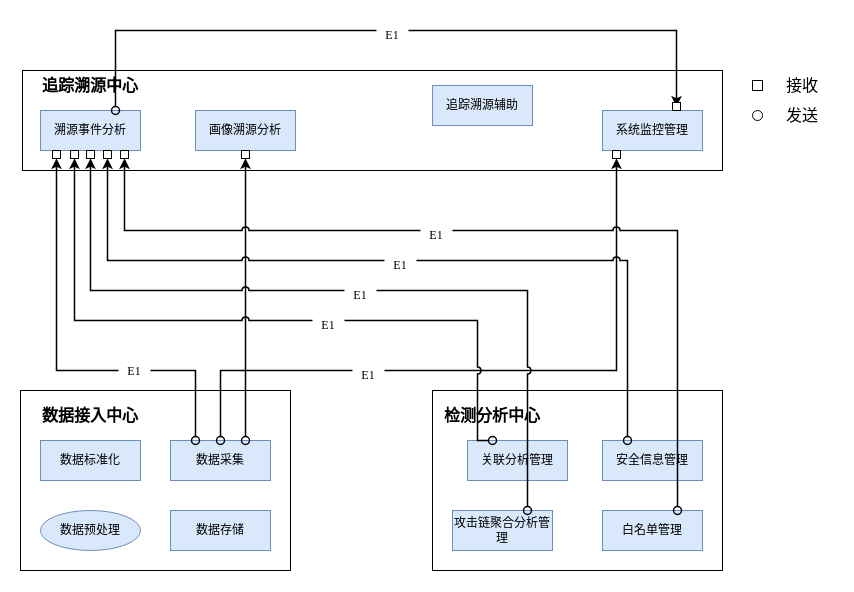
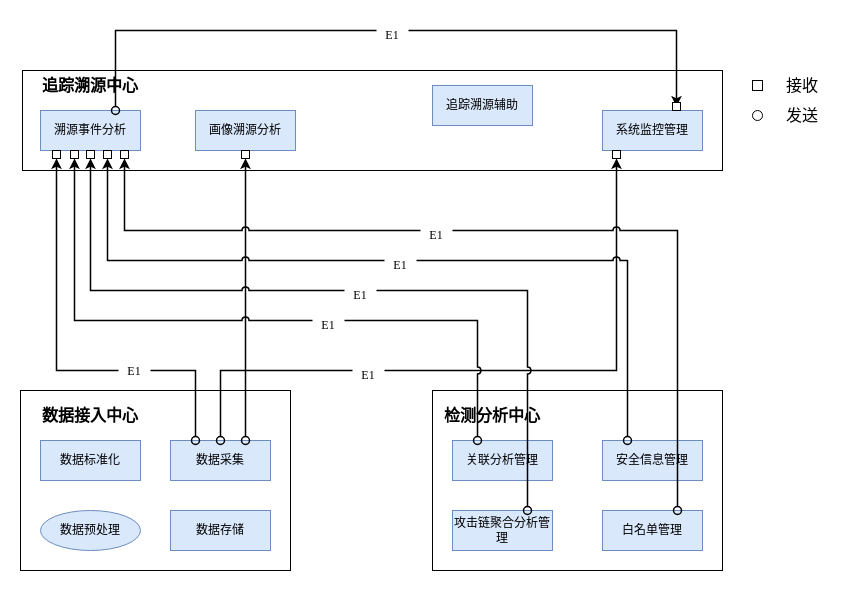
node "关联分析管理": moved (518, 461) -> (503, 461)
